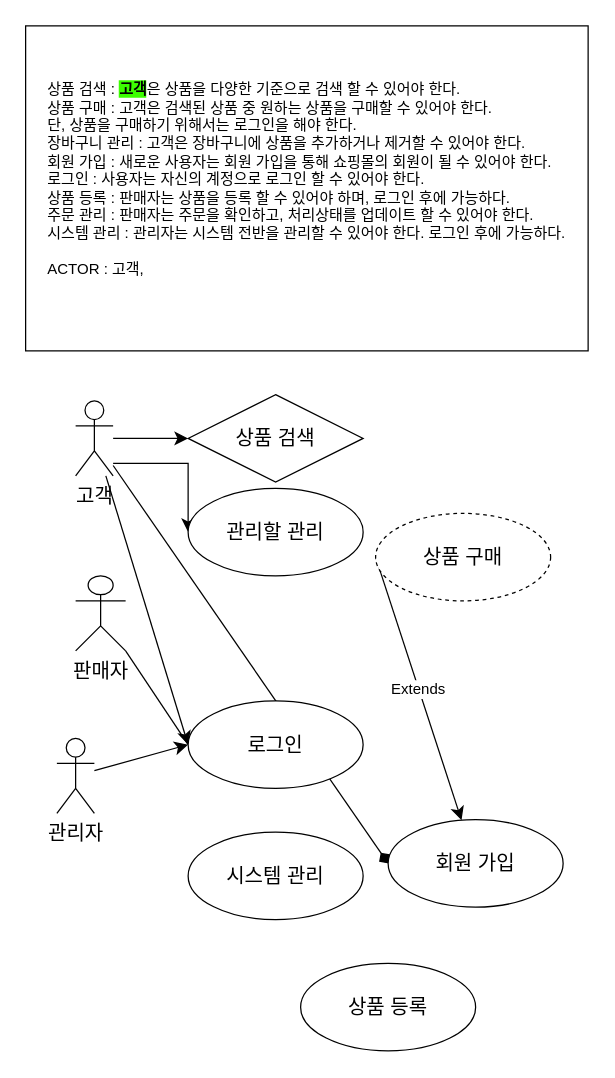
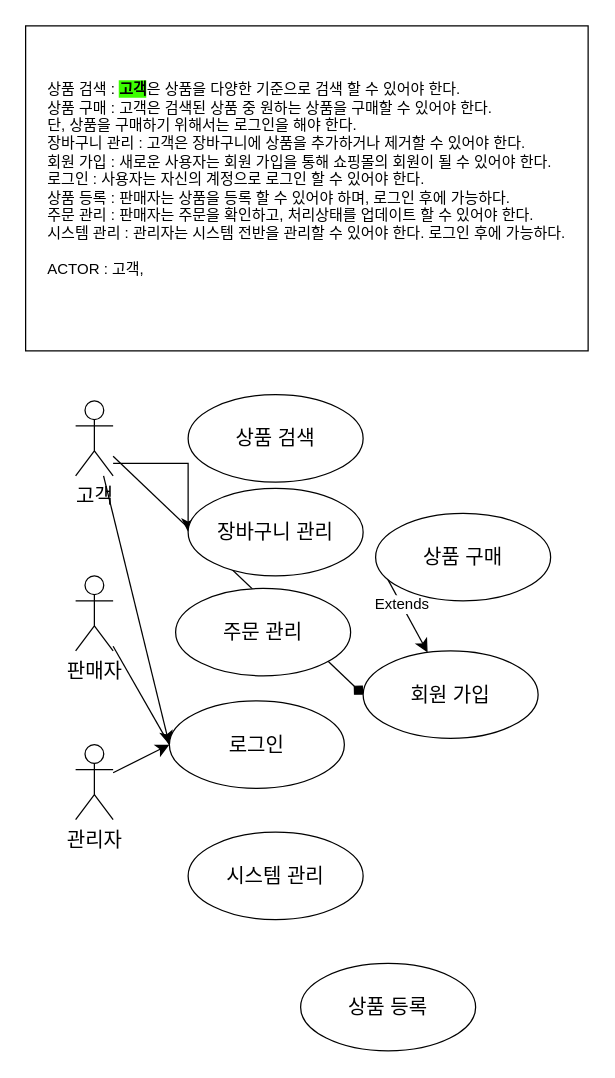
edge "고객" -> "상품 검색": removed
node "상품 검색": shape diamond -> ellipse
node "관리할 관리": label "관리할 관리" -> "장바구니 관리"
node "상품 구매": style dashed -> solid
node "판매자": size 50x75 -> 38x75
node "주문 관리": added
node "로그인": moved (276, 744) -> (257, 744)
node "관리자": moved (76, 776) -> (94, 782)
node "회원 가입": moved (476, 863) -> (451, 694)
